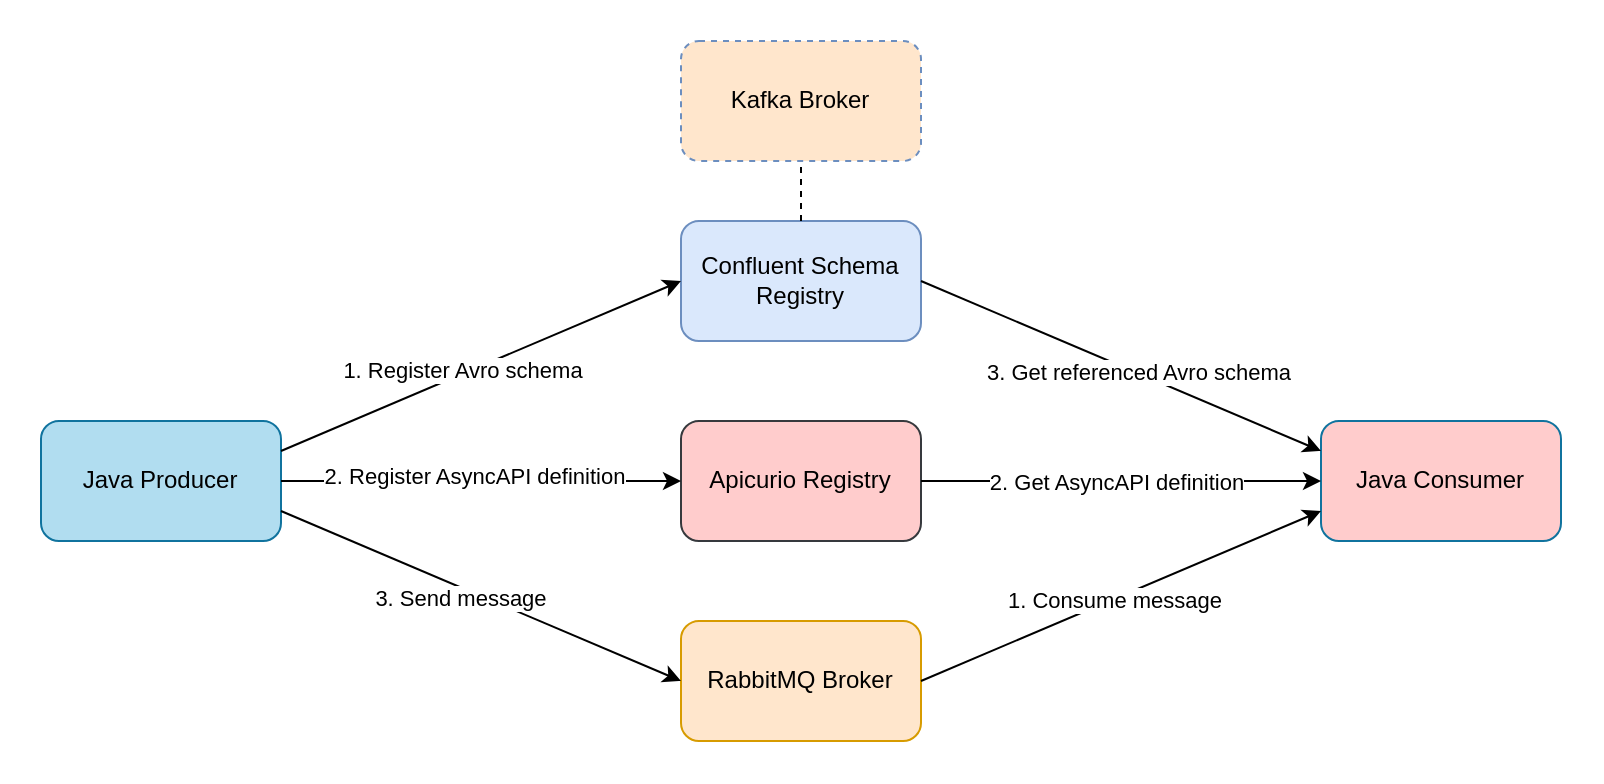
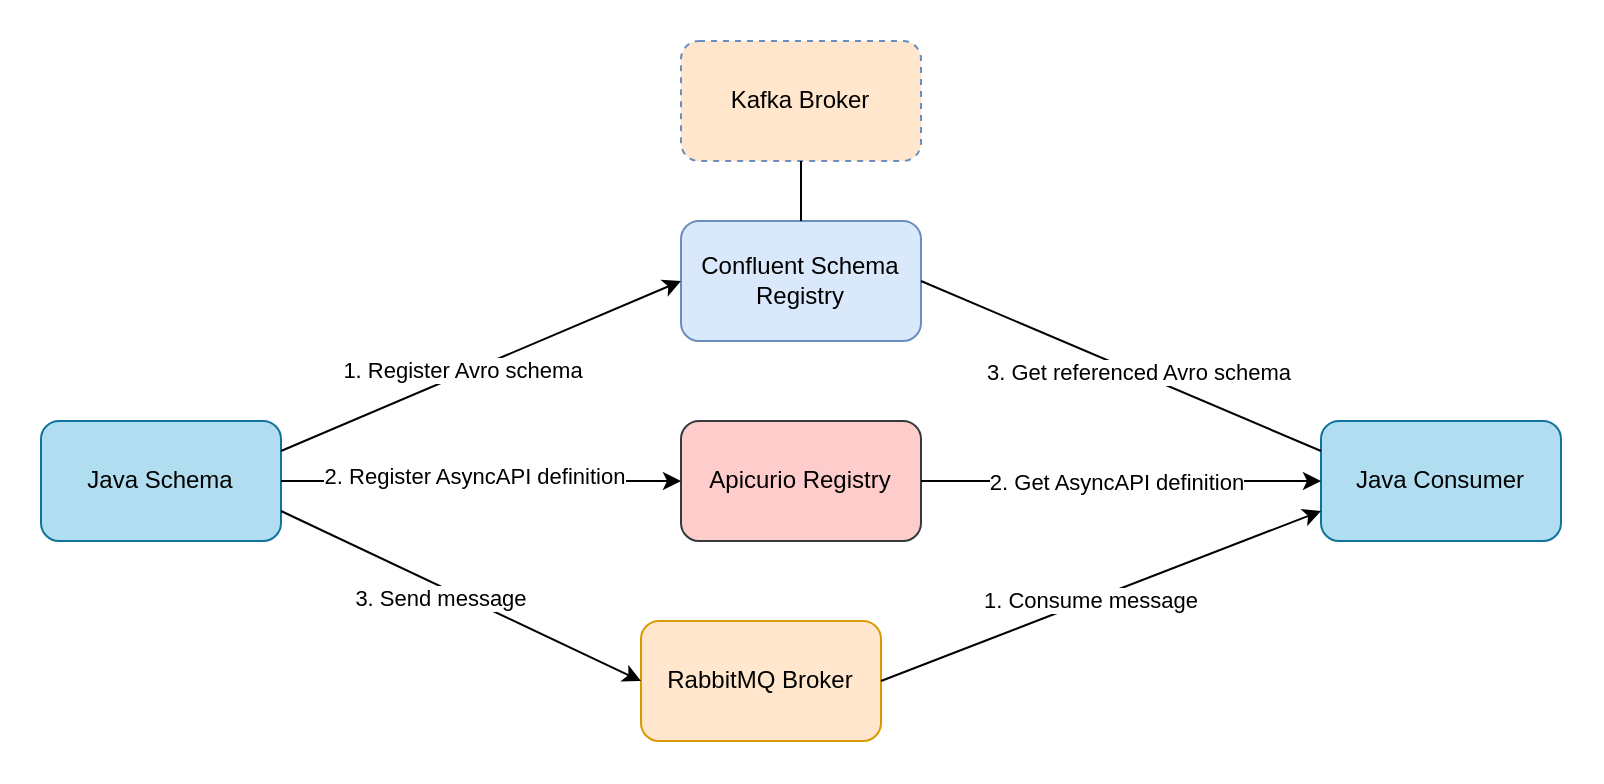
edge "Kafka Broker" -- "Confluent Schema Registry": style dashed -> solid
edge "Confluent Schema Registry" -> "Java Consumer": arrowhead classic -> none
node "Java Producer": label "Java Producer" -> "Java Schema"
node "Java Consumer": fillcolor #ffcccc -> #b1ddf0
node "RabbitMQ Broker": moved (801, 681) -> (761, 681)
